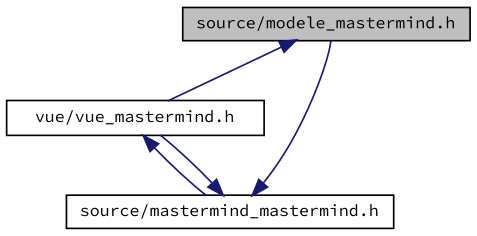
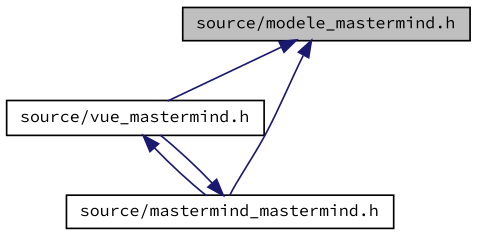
edge "source/modele_mastermind.h" -> "source/mastermind_mastermind.h": reversed
node "vue/vue_mastermind.h": label "vue/vue_mastermind.h" -> "source/vue_mastermind.h"
